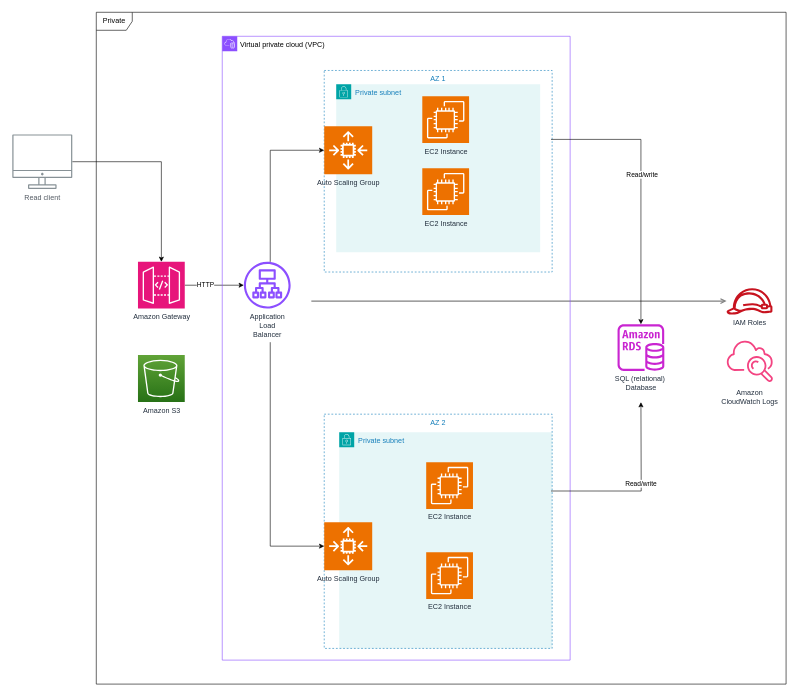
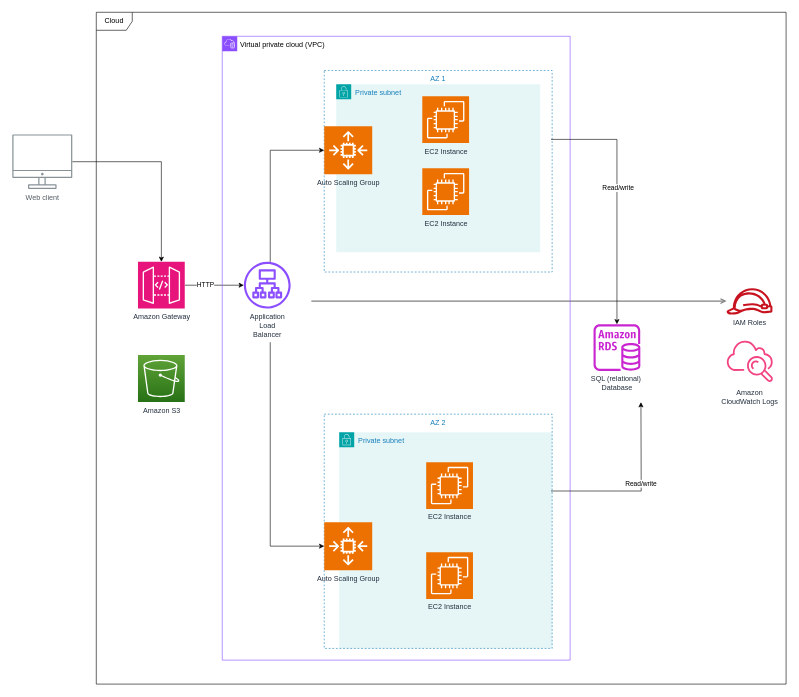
node "Private": label "Private" -> "Cloud"
node "Read client": label "Read client" -> "Web client"
node "SQL (relational) Database": moved (641, 348) -> (617, 348)
